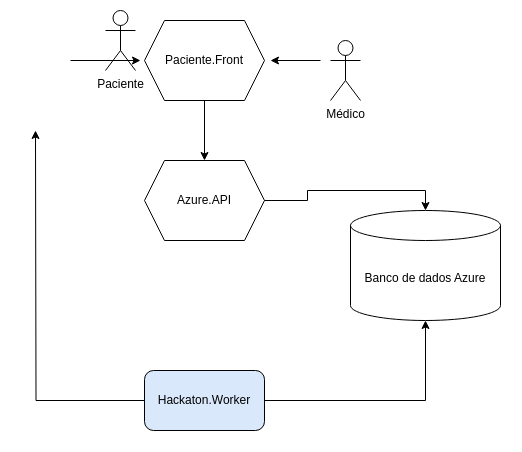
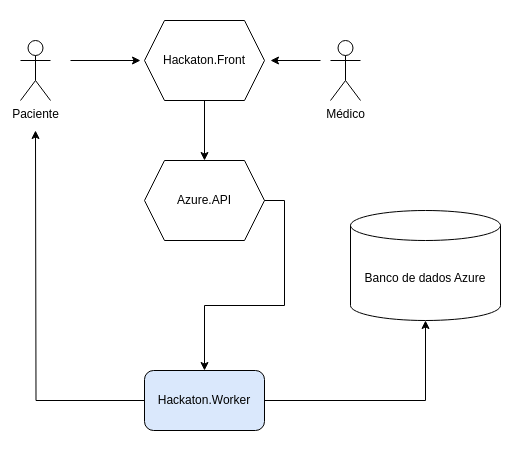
node "Paciente": moved (121, 41) -> (36, 71)
node "Paciente.Front": label "Paciente.Front" -> "Hackaton.Front"
edge "Azure.API" -> "Banco de dados Azure": now "Azure.API" -> "Hackaton.Worker"
